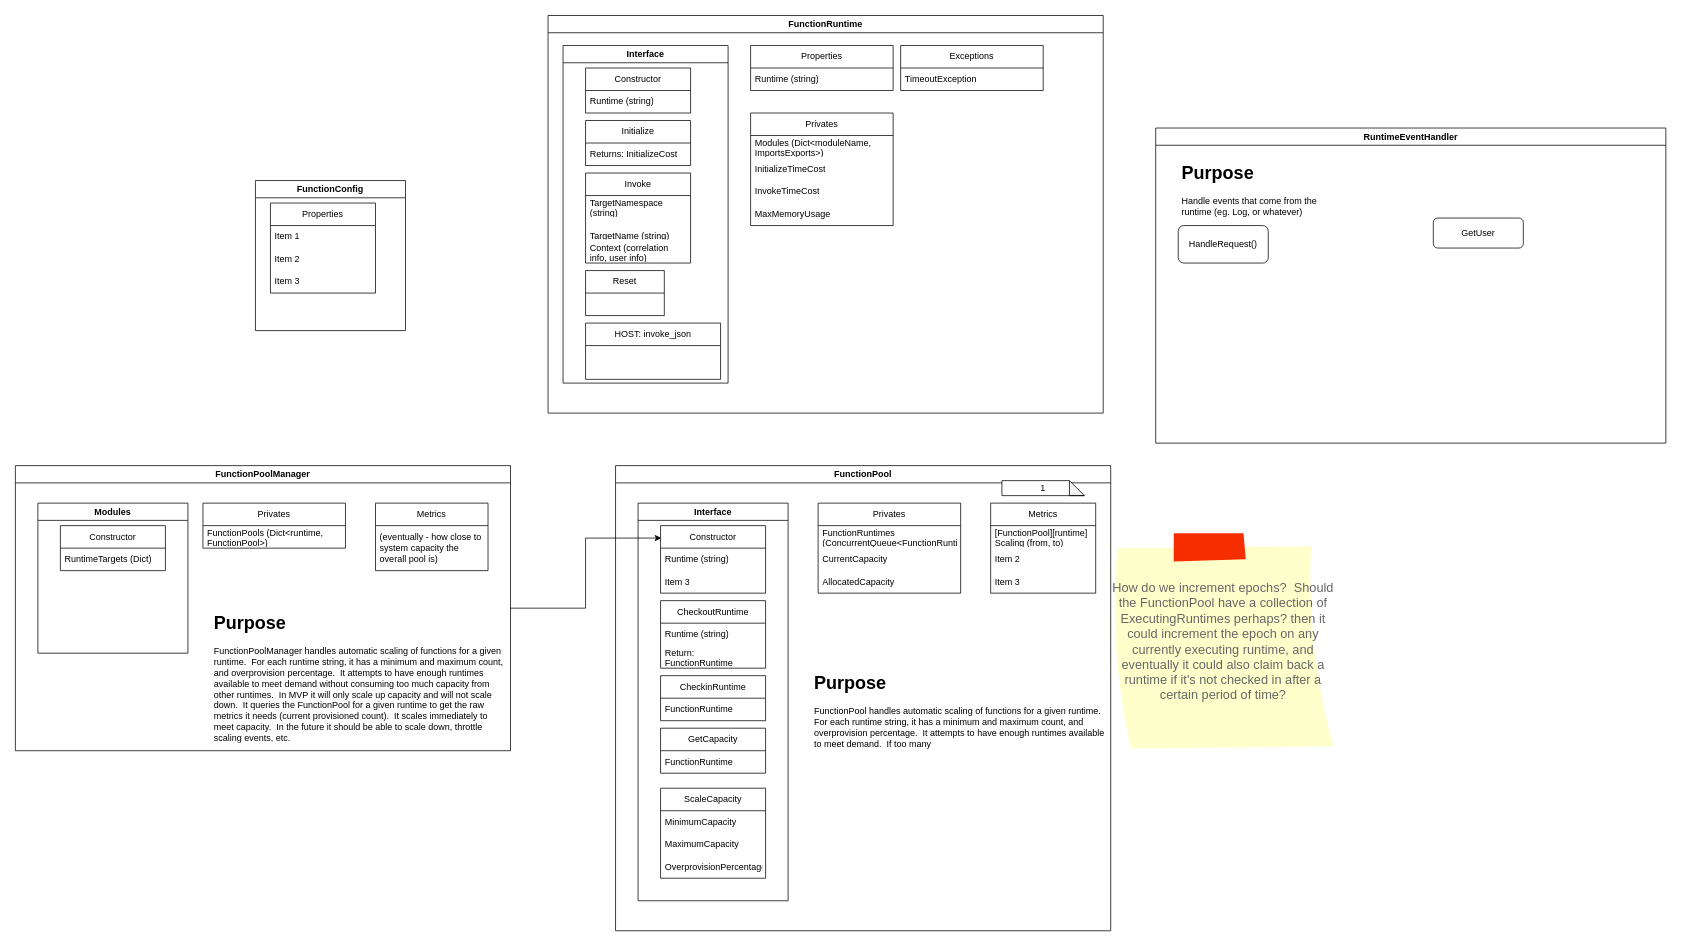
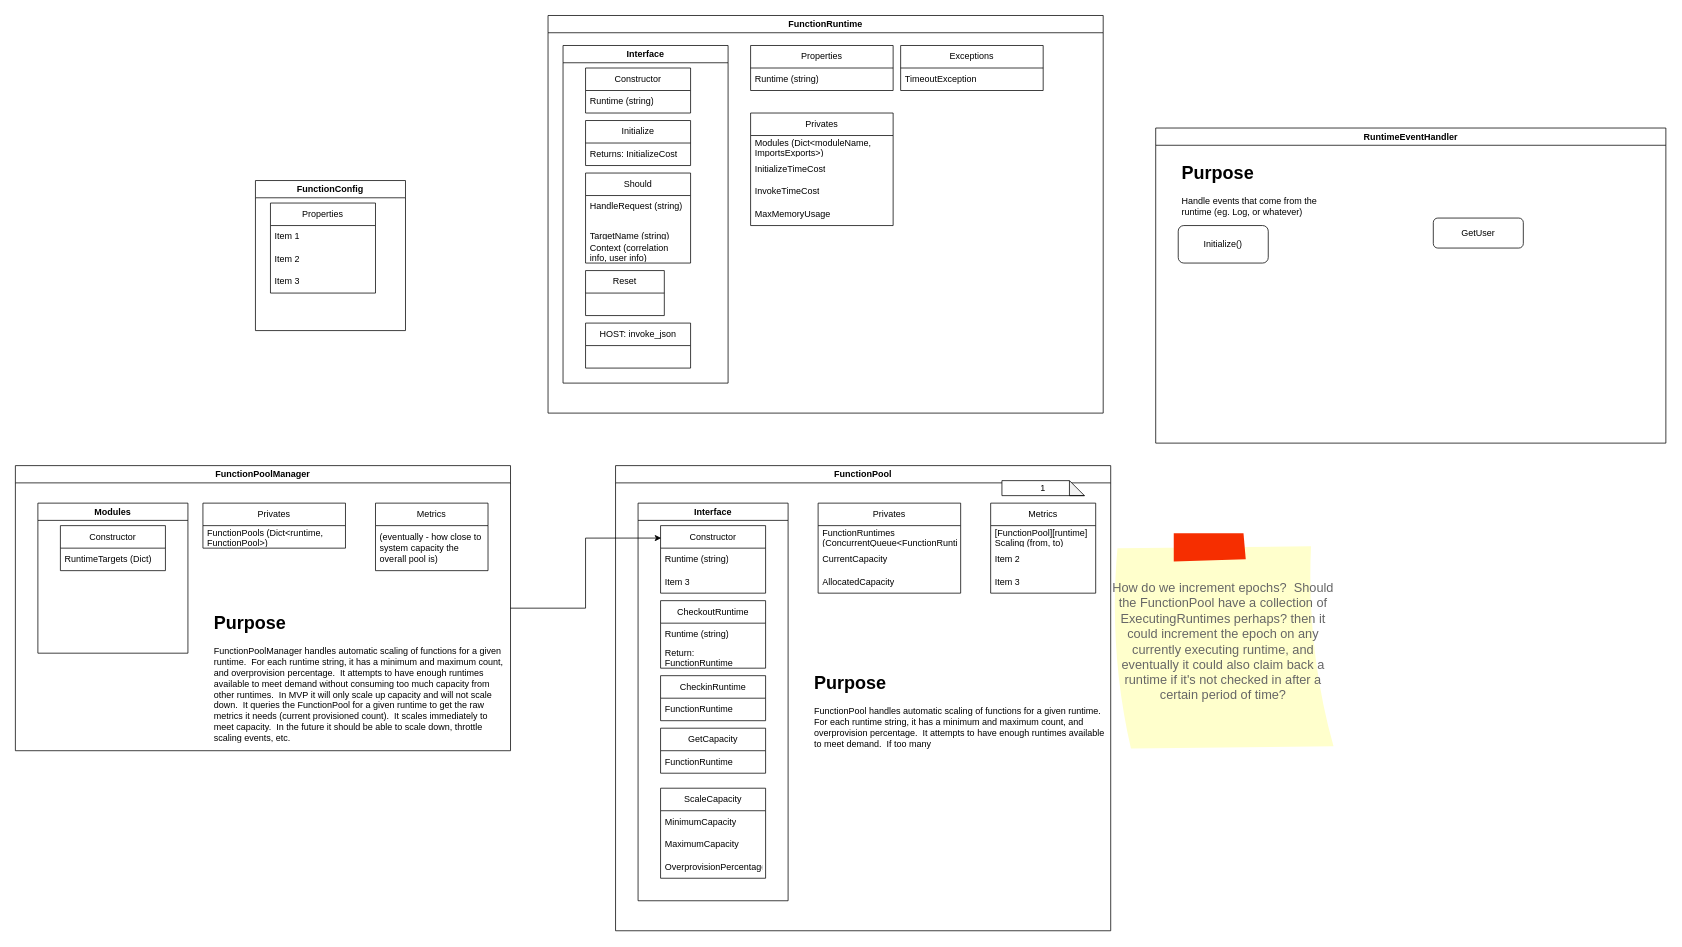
node "Invoke": label "Invoke" -> "Should"
node "TargetNamespace (string)": label "TargetNamespace (string)" -> "HandleRequest (string)"
node "HandleRequest()": label "HandleRequest()" -> "Initialize()"
node "HOST: invoke_json": size 135x56 -> 105x45
